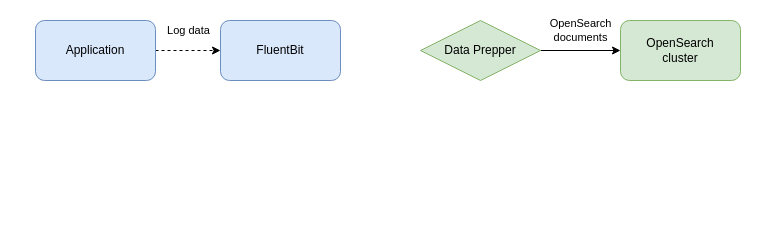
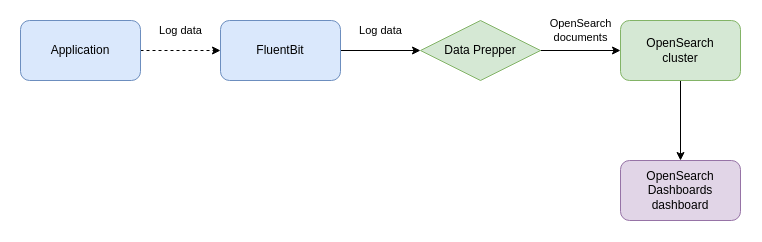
node "Application": moved (96, 51) -> (81, 51)
edge "FluentBit" -> "Data Prepper": added, label "Log data"
edge "OpenSearch cluster" -> "OpenSearch Dashboards dashboard": added
node "OpenSearch Dashboards dashboard": added
